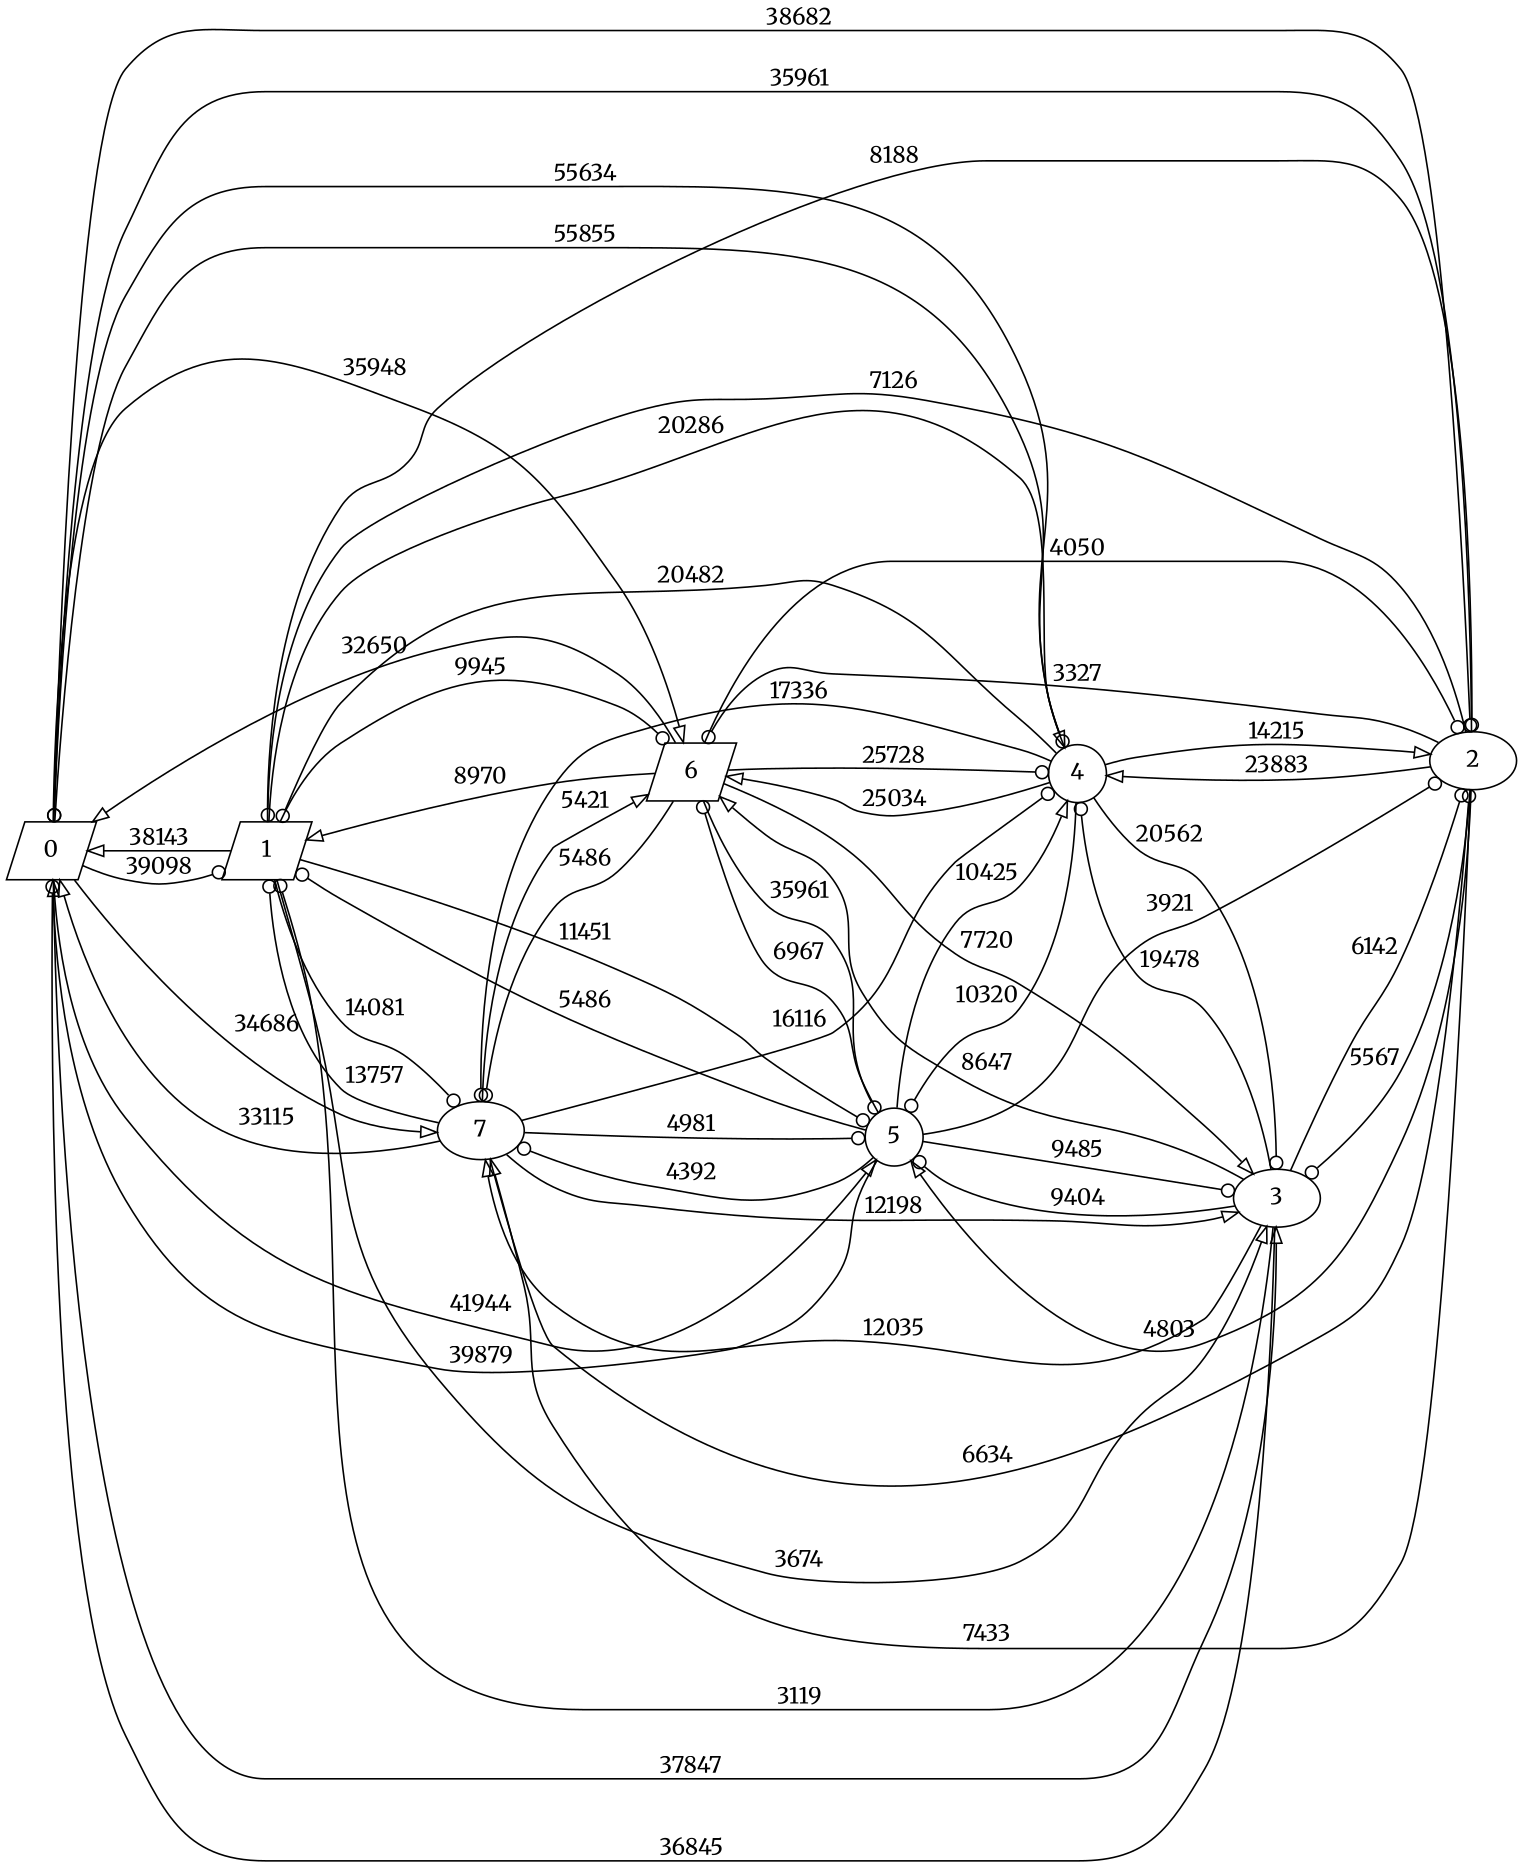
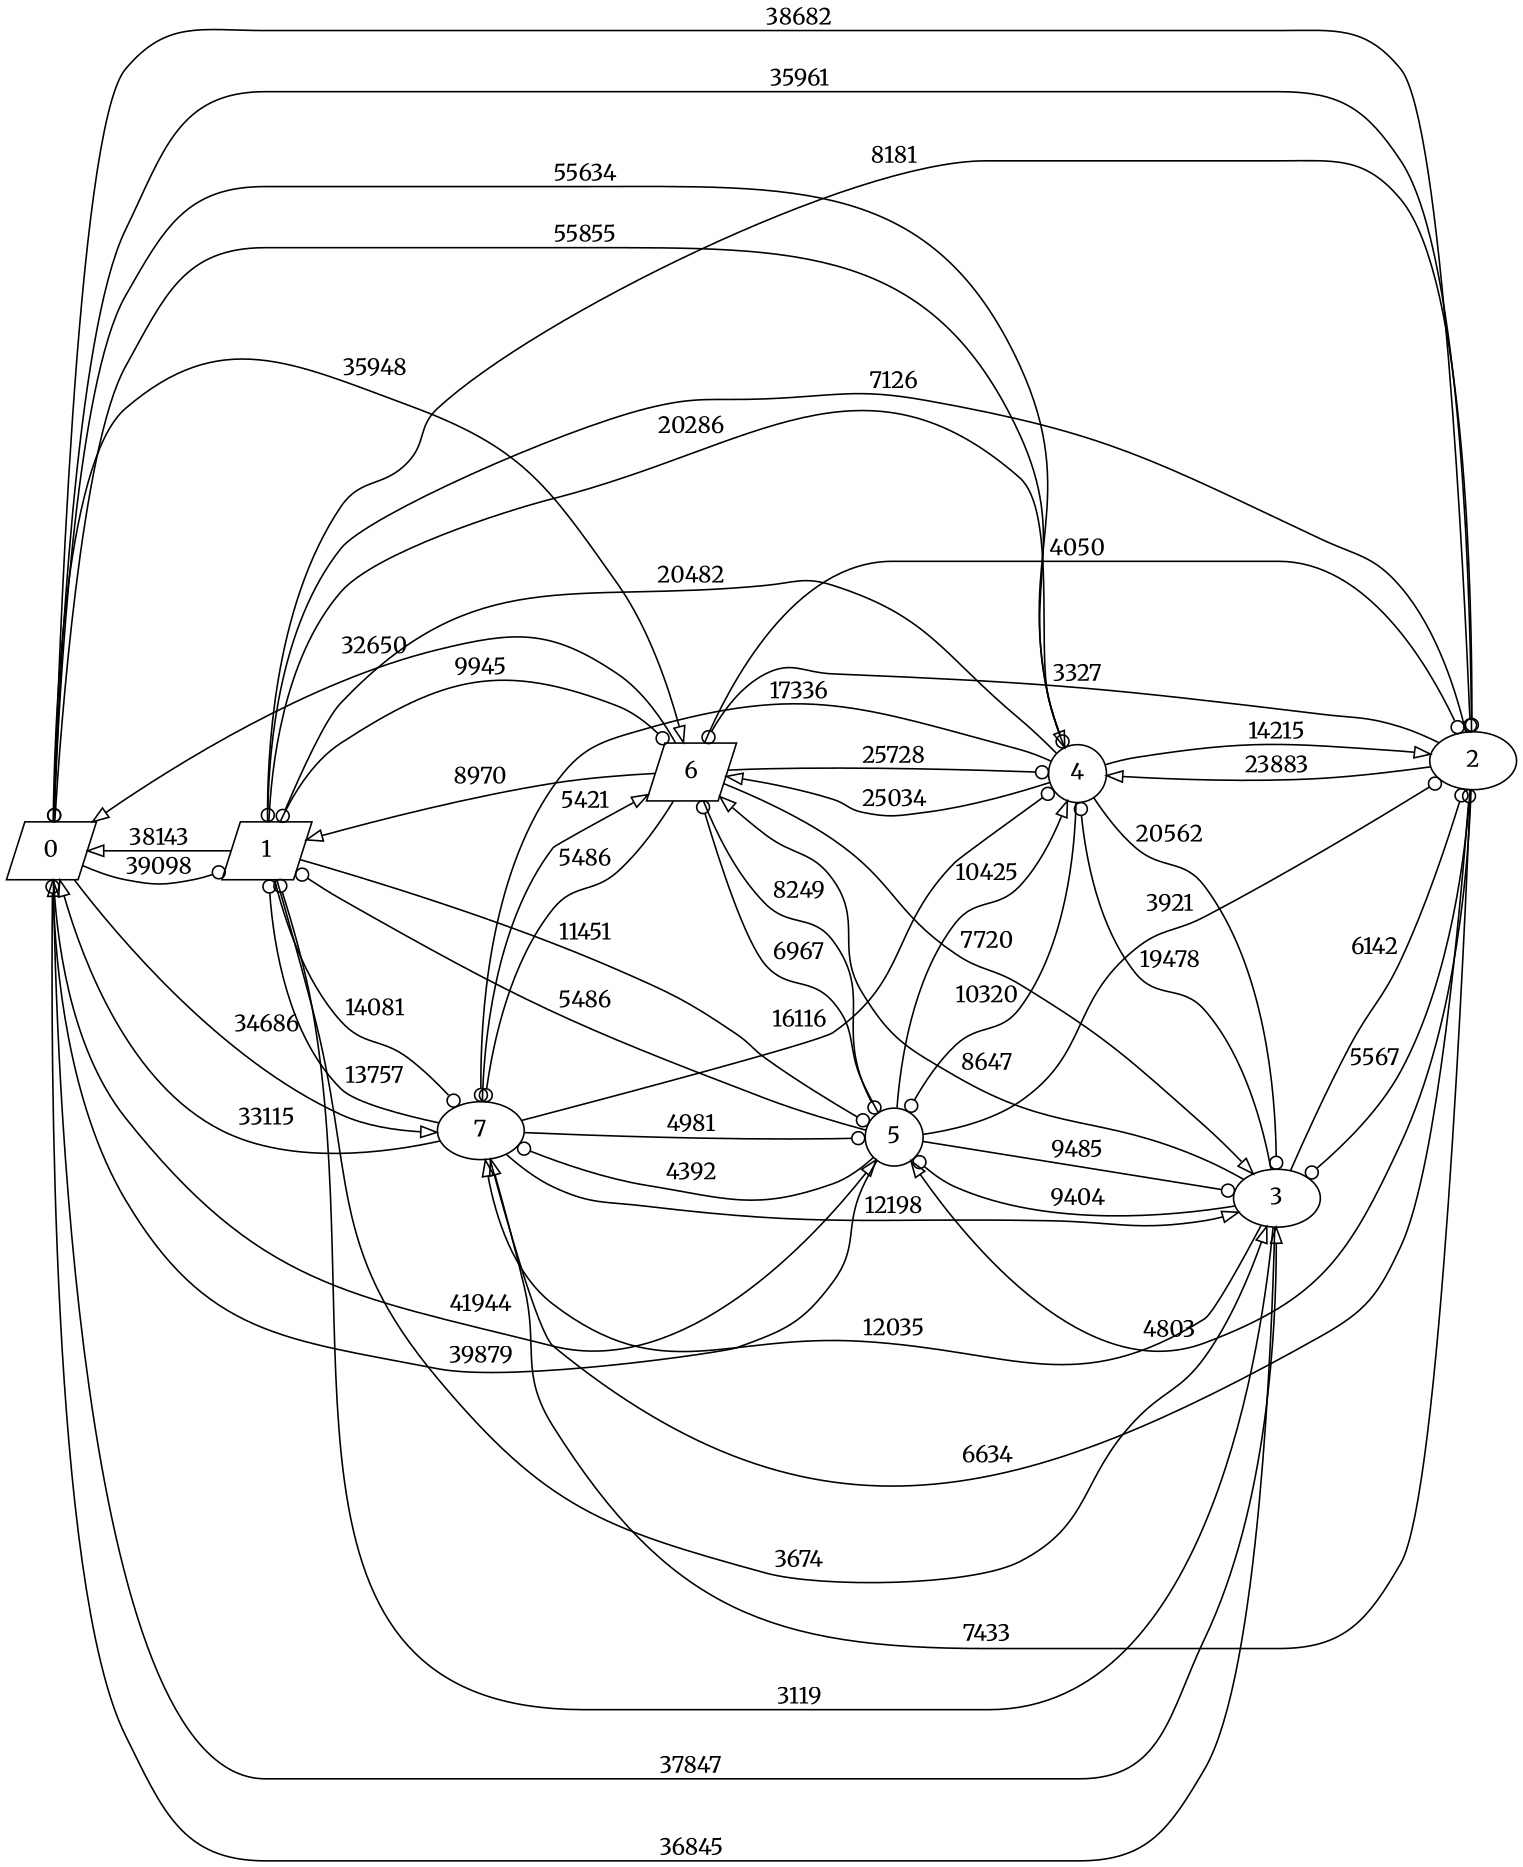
edge "1" -> "2": label "8188" -> "8181"
edge "6" -> "5": label "35961" -> "8249"
